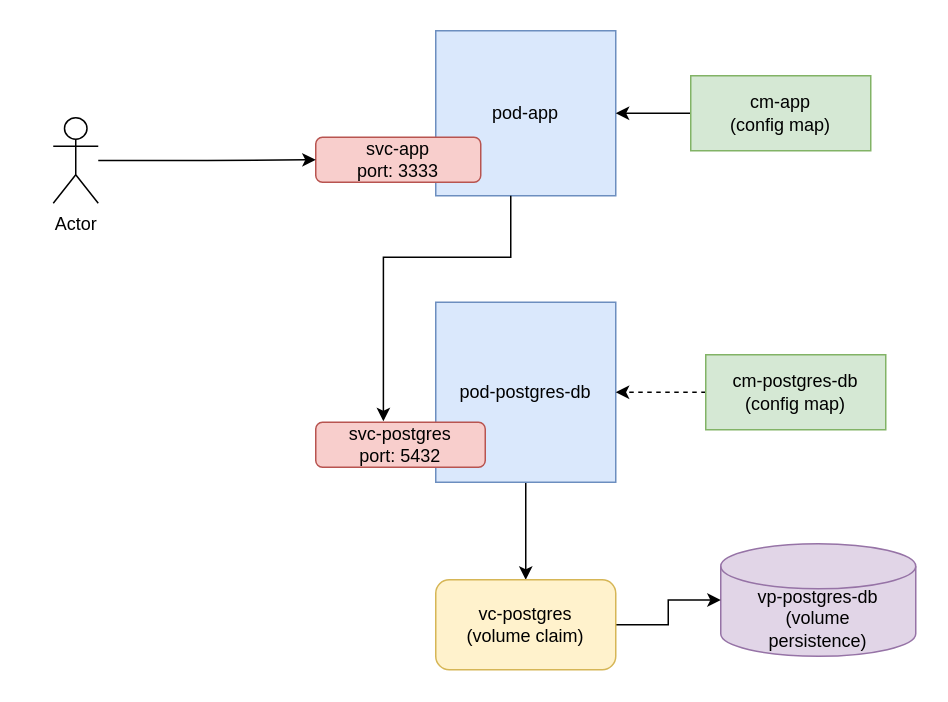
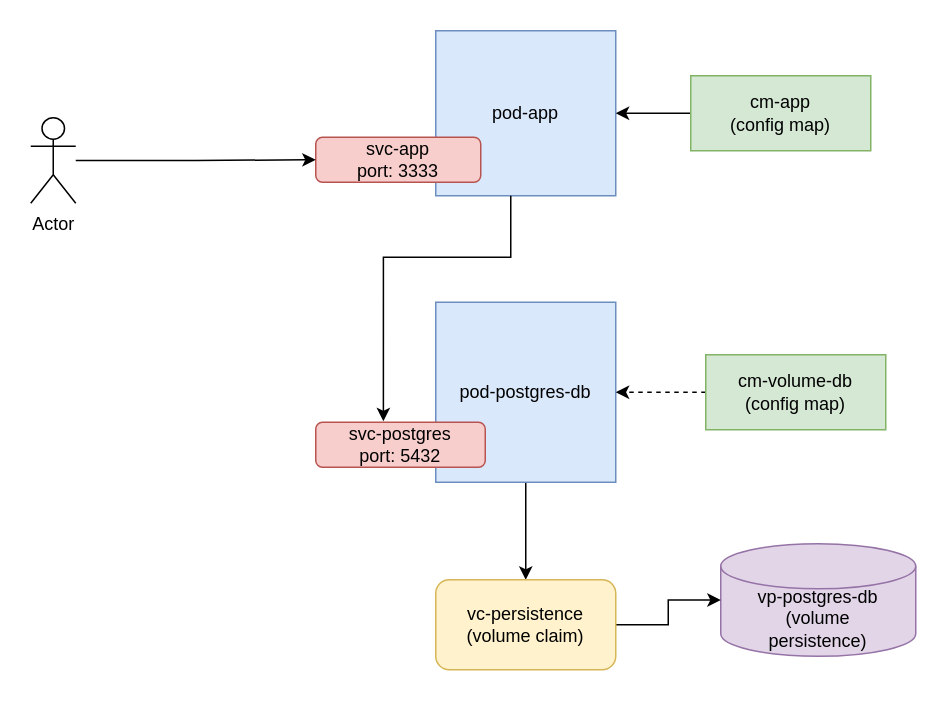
node "Actor": moved (76, 161) -> (53, 161)
node "cm-postgres-db (config map)": label "cm-postgres-db (config map)" -> "cm-volume-db (config map)"
node "vc-postgres (volume claim)": label "vc-postgres (volume claim)" -> "vc-persistence (volume claim)"
